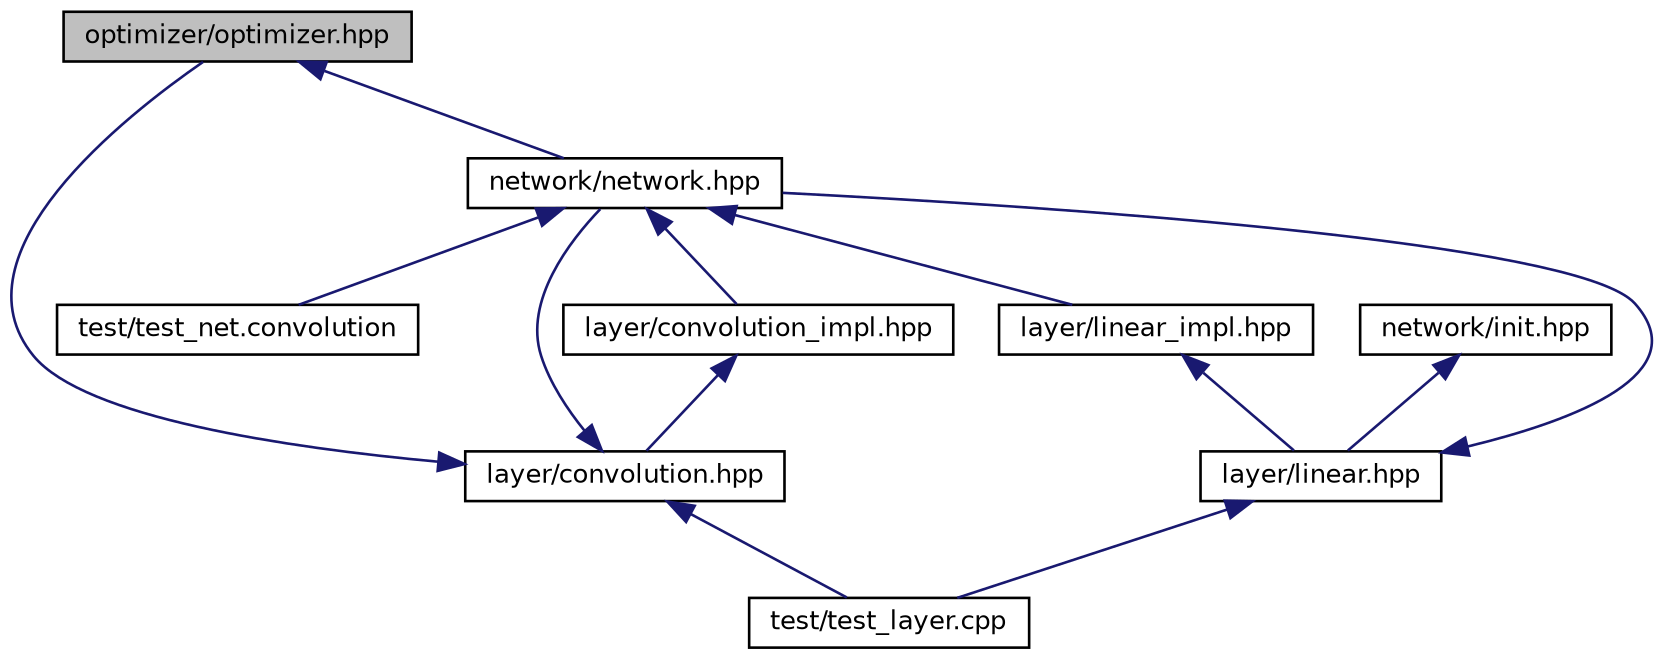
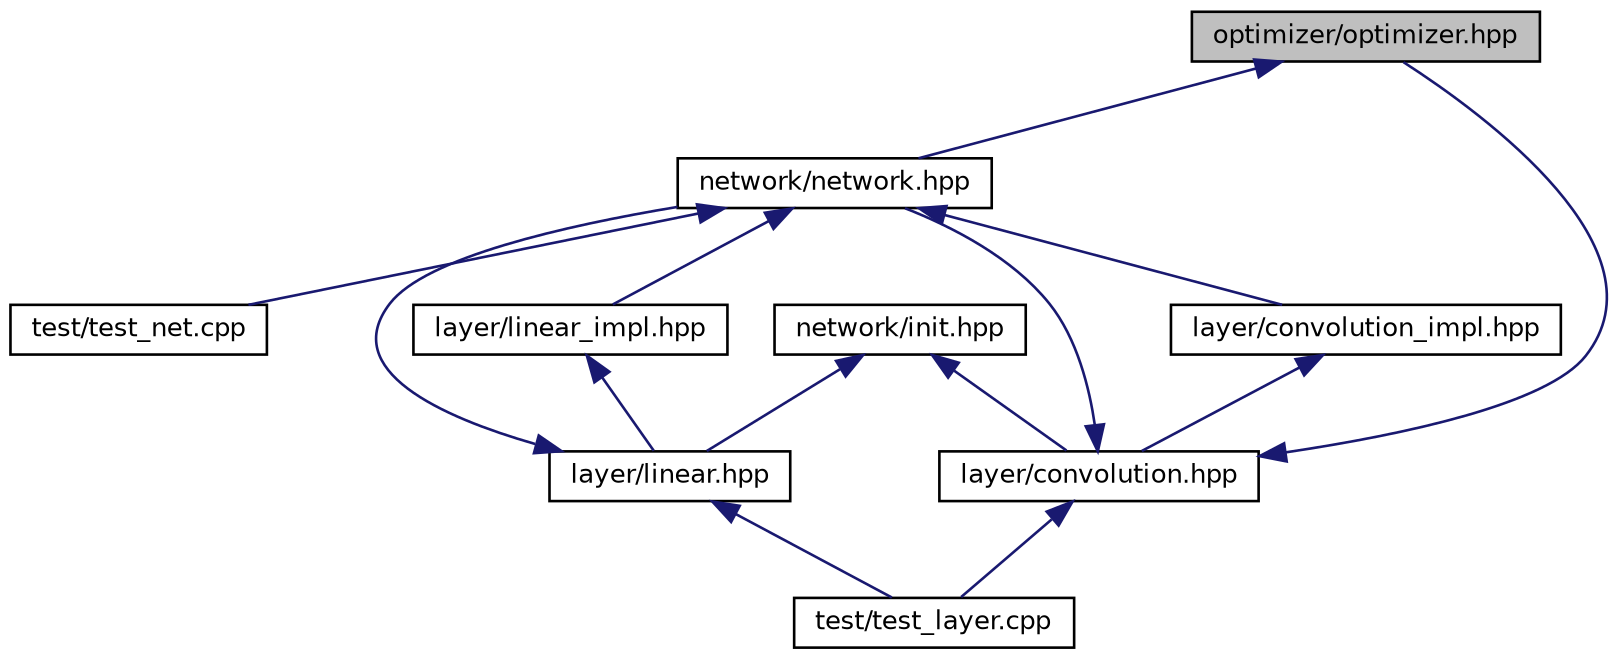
node "test/test_net.convolution": label "test/test_net.convolution" -> "test/test_net.cpp"
edge "layer/convolution.hpp" -> "network/init.hpp": added
